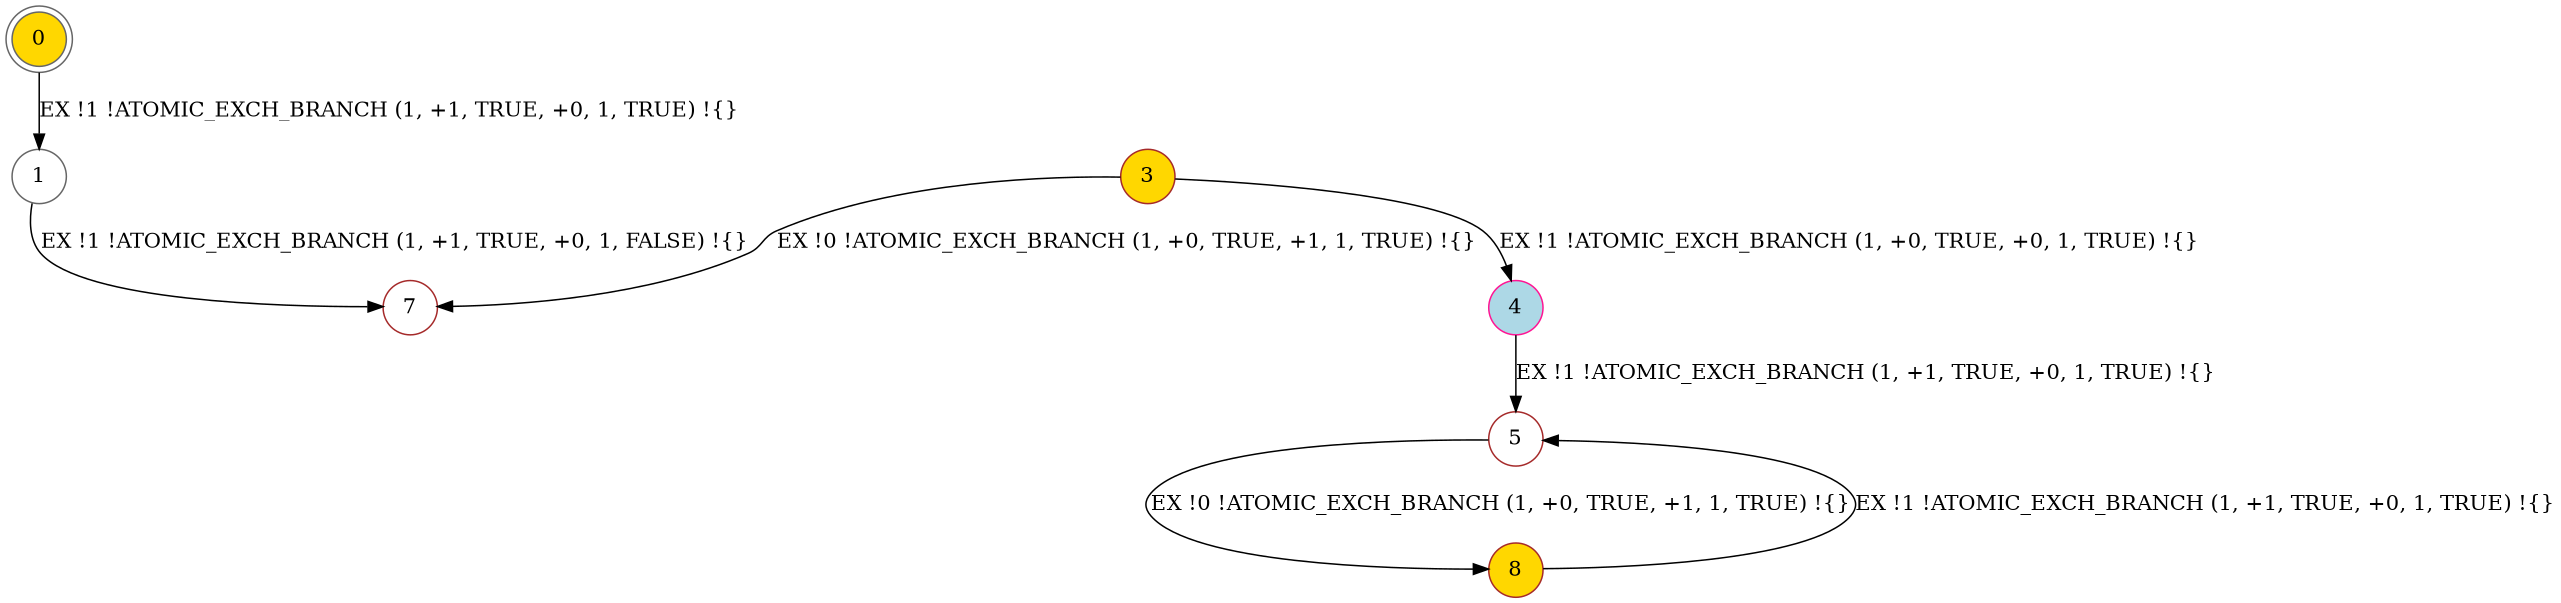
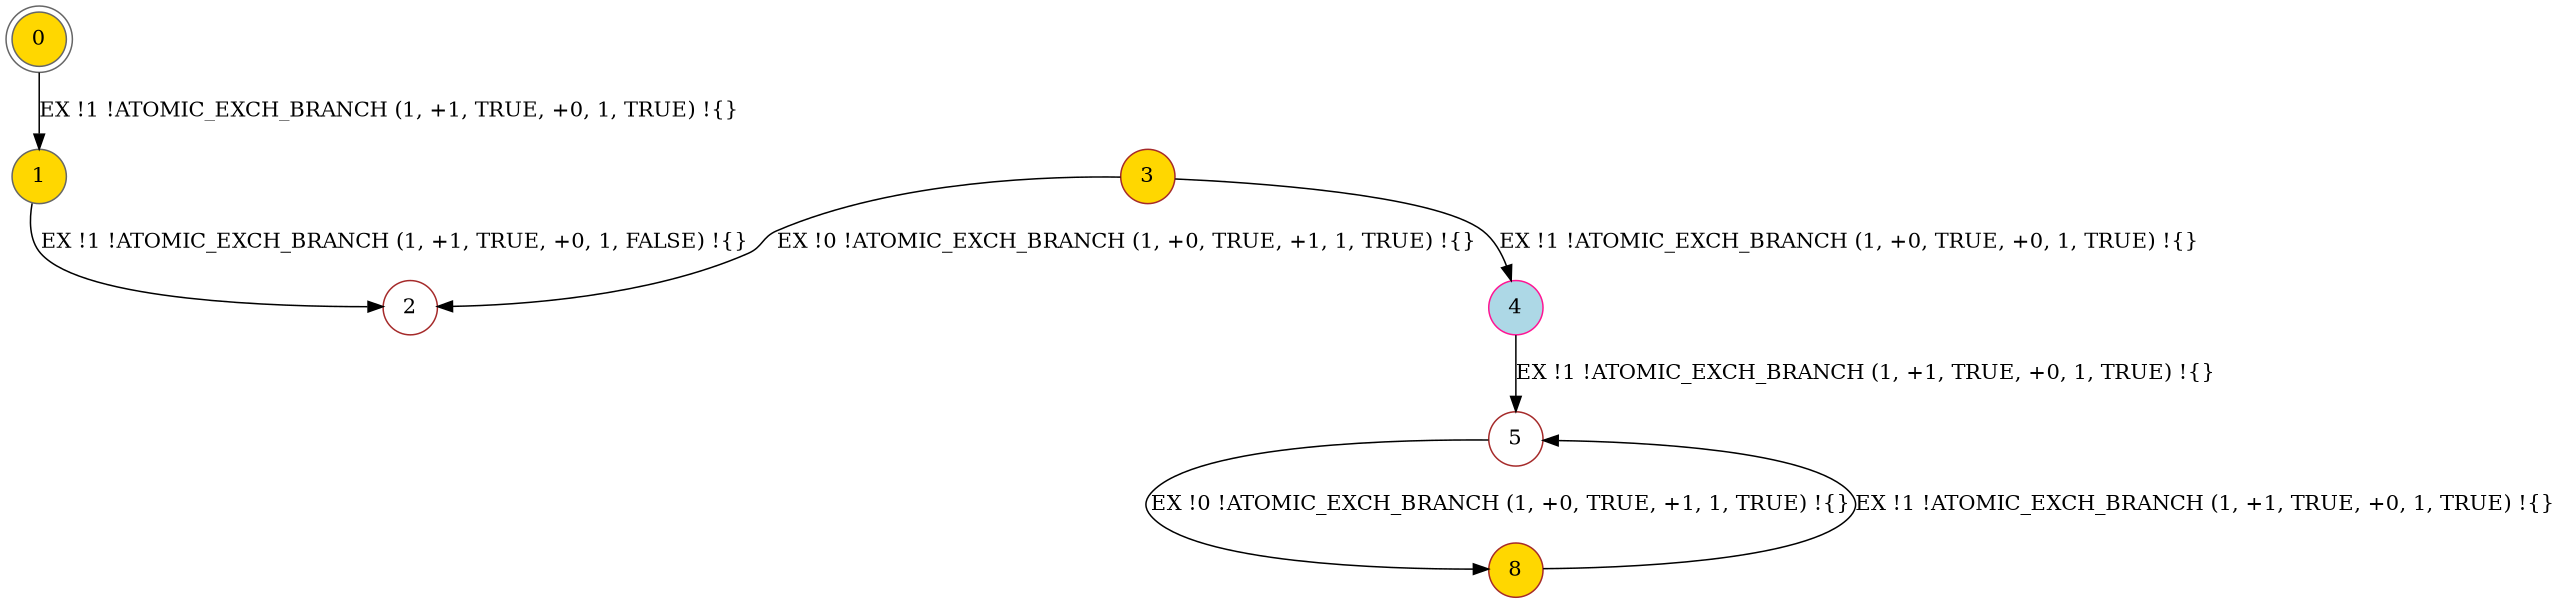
node "1": fillcolor white -> gold
node "7": label "7" -> "2"
